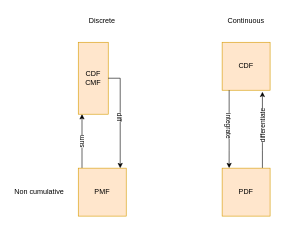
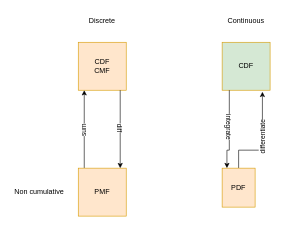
node "CDF": fillcolor #ffe6cc -> #d5e8d4
node "CDF CMF": size 30x72 -> 48x48
node "PDF": size 48x48 -> 33x39
